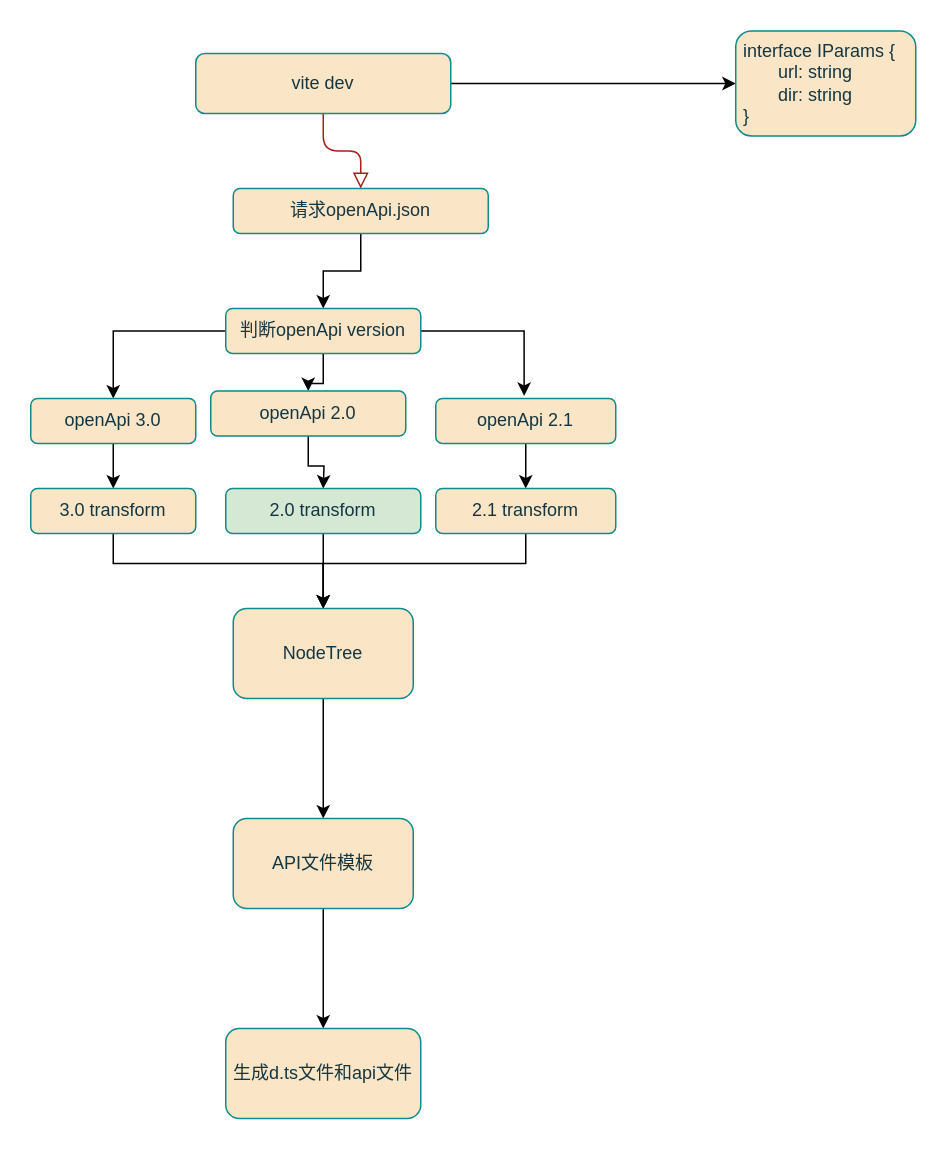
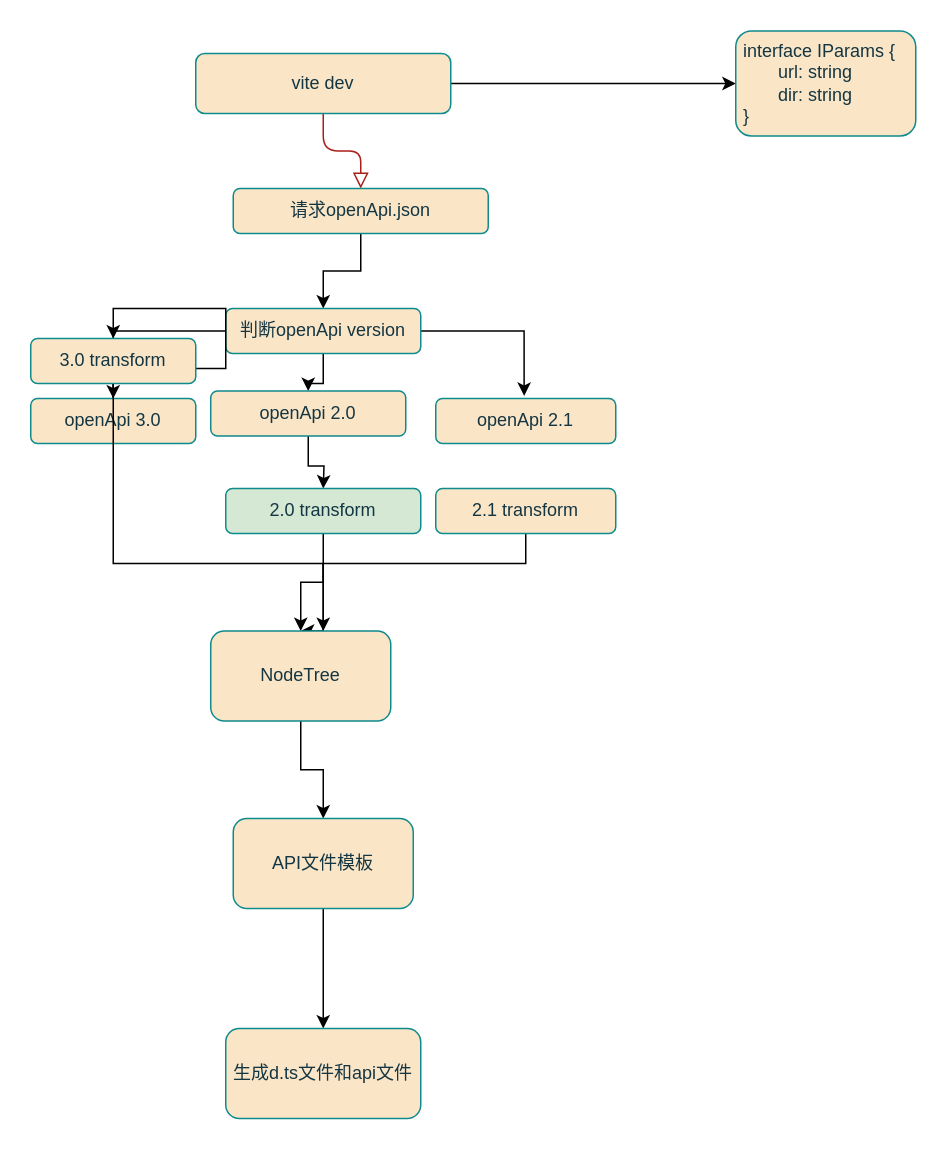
edge "openApi 2.1" -> "2.1 transform": removed
node "3.0 transform": moved (113, 511) -> (113, 361)
node "NodeTree": moved (323, 653) -> (301, 676)
